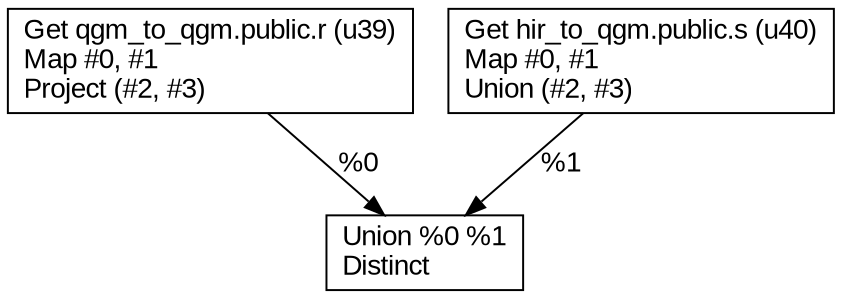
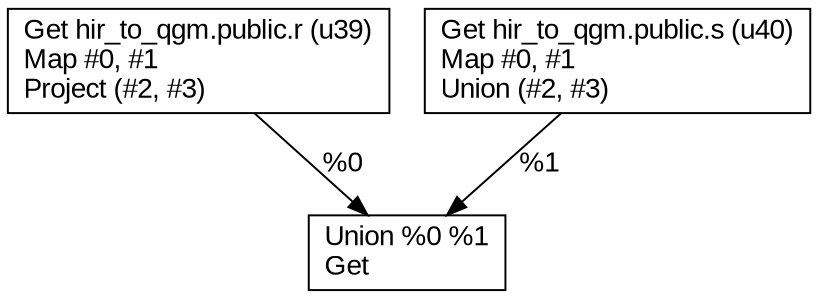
node "Get qgm_to_qgm.public.r (u39) Map #0, #1 Project (#2, #3)": label "Get qgm_to_qgm.public.r (u39) Map #0, #1 Project (#2, #3)" -> "Get hir_to_qgm.public.r (u39) Map #0, #1 Project (#2, #3)"
node "Union %0 %1 Distinct": label "Union %0 %1 Distinct" -> "Union %0 %1 Get"
